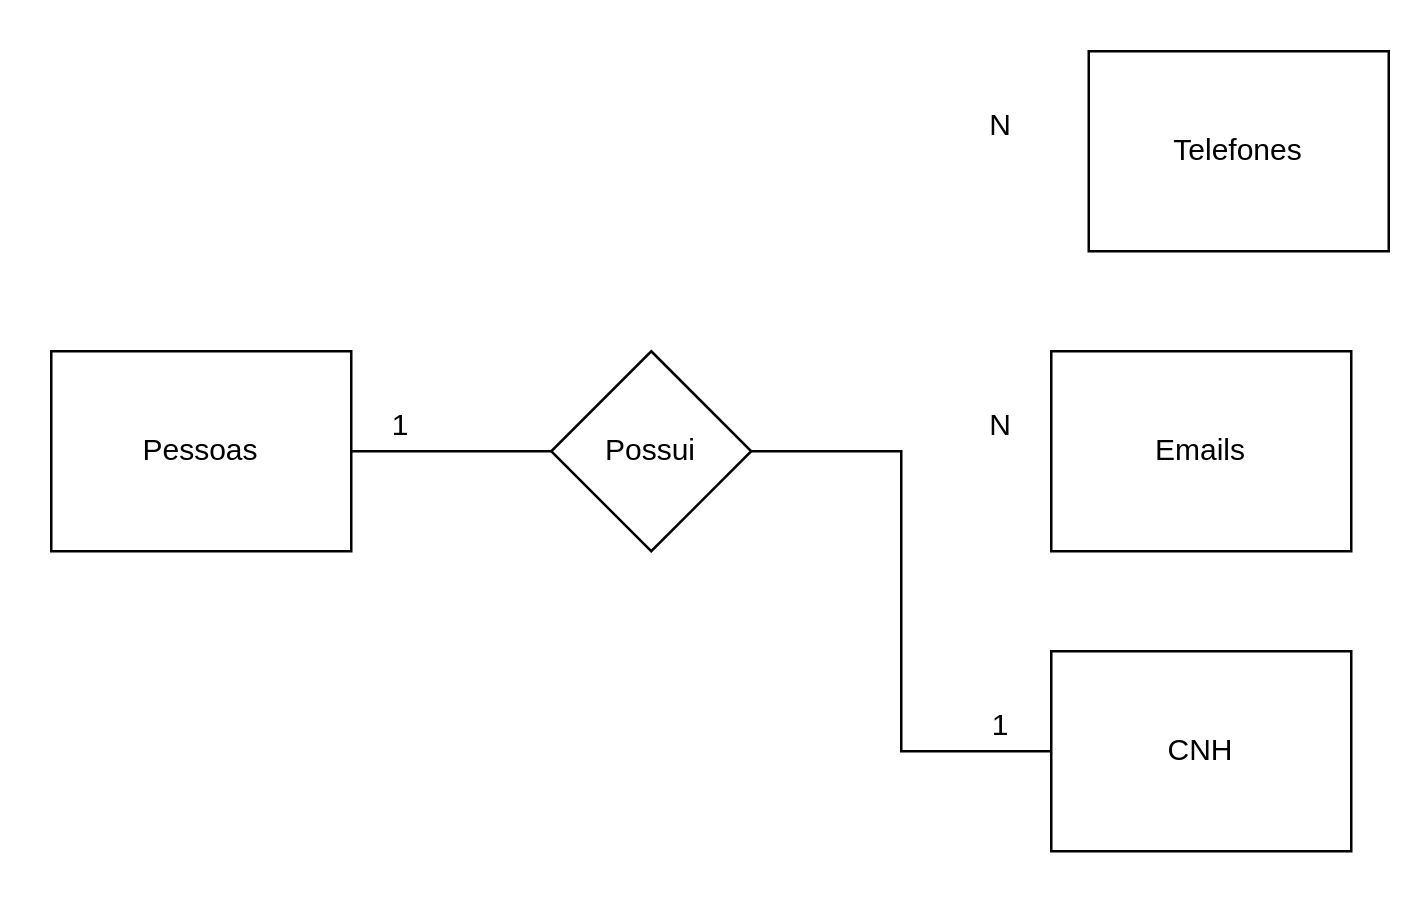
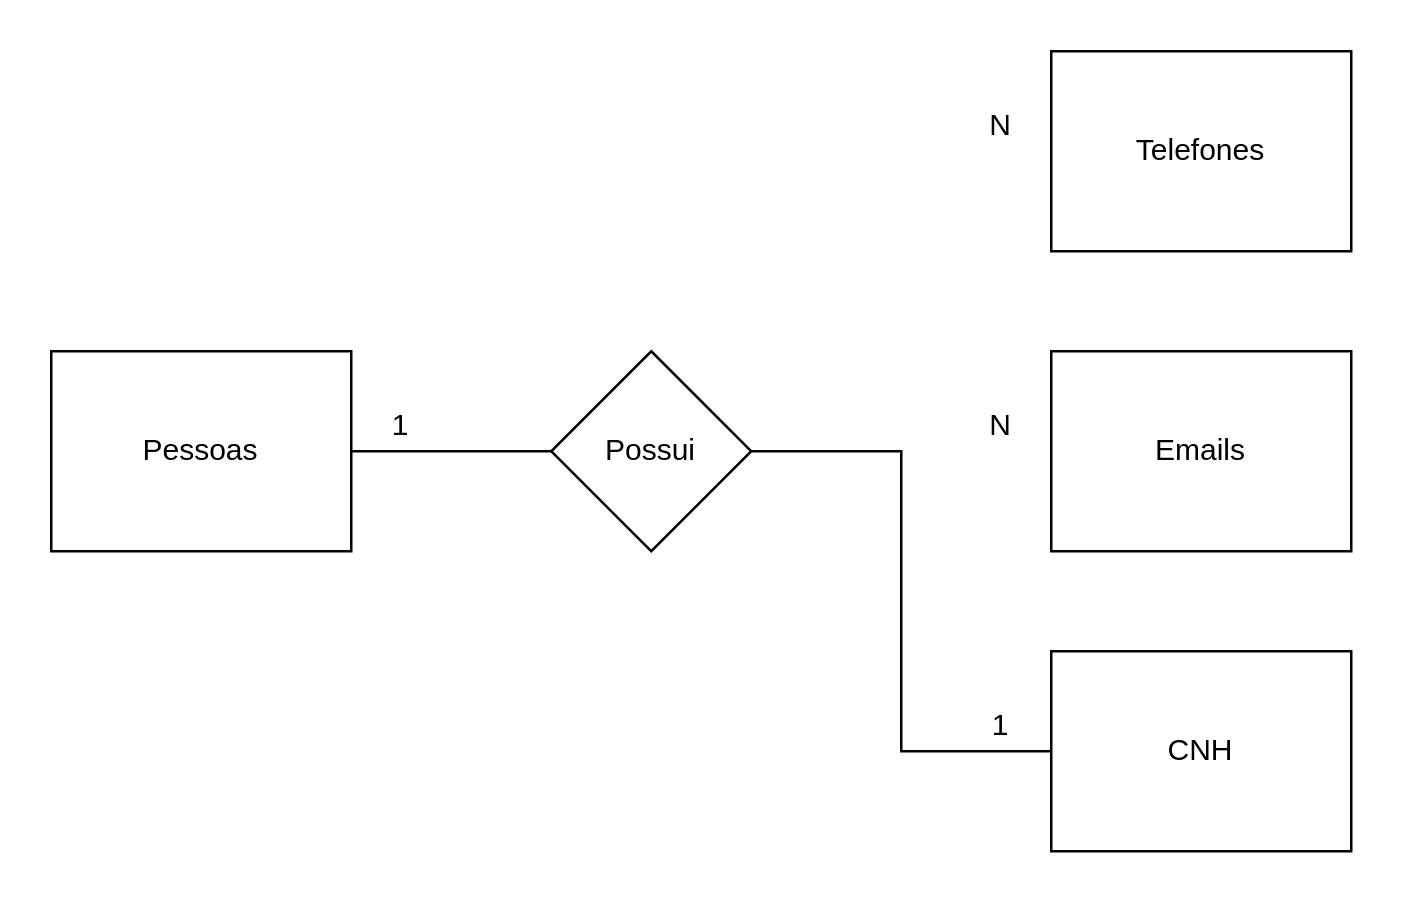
node "Telefones": moved (1239, 151) -> (1201, 151)
